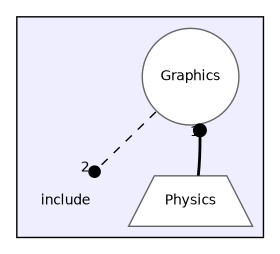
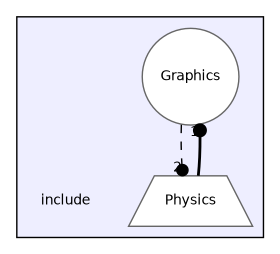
edge "Graphics" -> "include": now "Graphics" -> "Physics"
